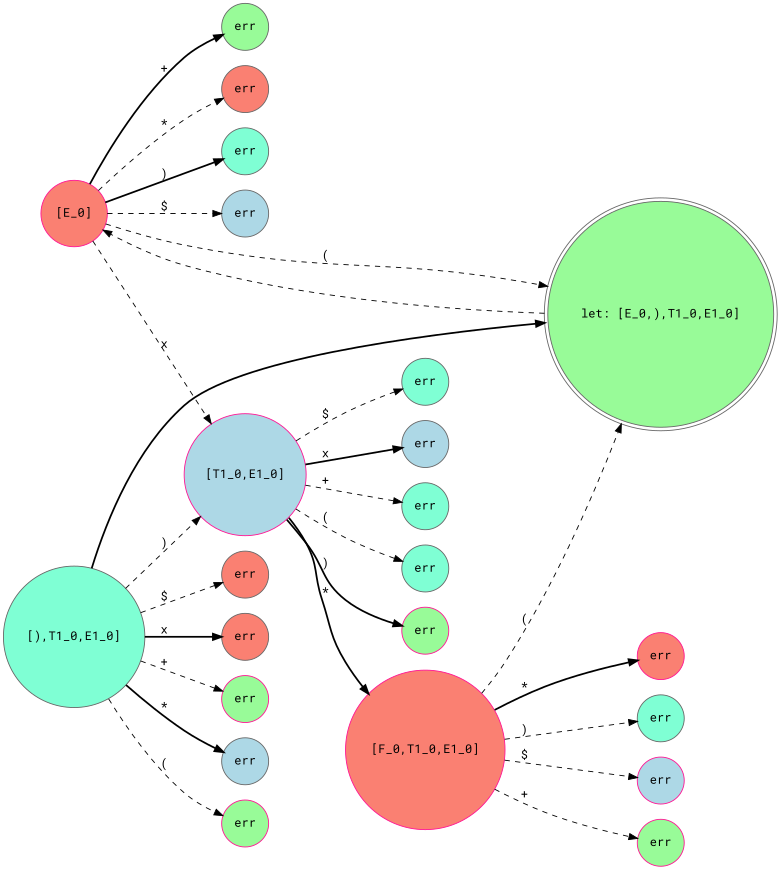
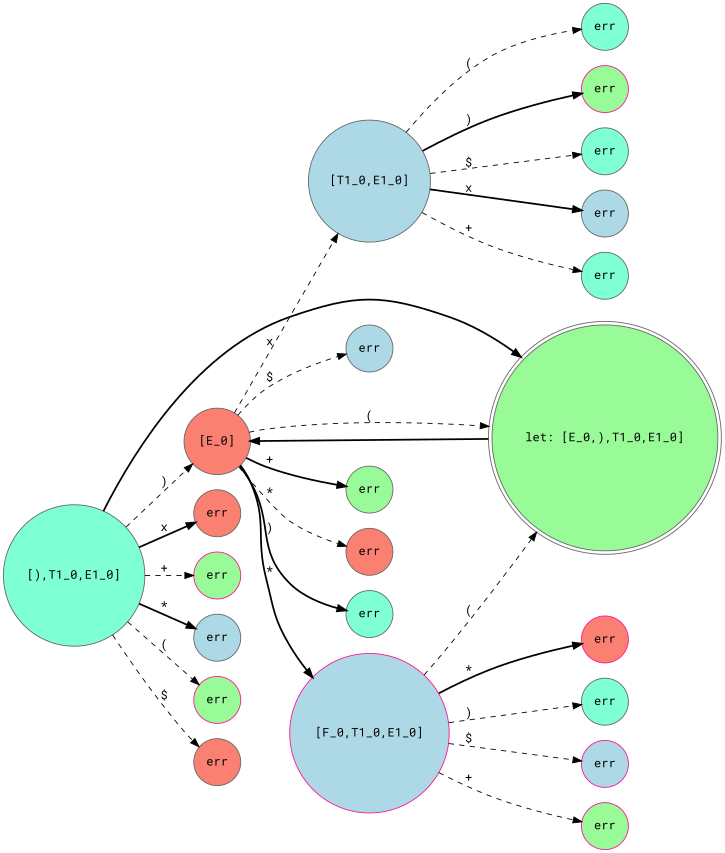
node "[E_0]": color deeppink -> gray40
edge "let: [E_0,),T1_0,E1_0]" -> "[E_0]": style dashed -> bold
node "[T1_0,E1_0]": color deeppink -> gray40
edge "[),T1_0,E1_0]" -> "[T1_0,E1_0]": now "[),T1_0,E1_0]" -> "[E_0]"
edge "[T1_0,E1_0]" -> "[F_0,T1_0,E1_0]": now "[E_0]" -> "[F_0,T1_0,E1_0]"
node "[F_0,T1_0,E1_0]": fillcolor salmon -> lightblue
